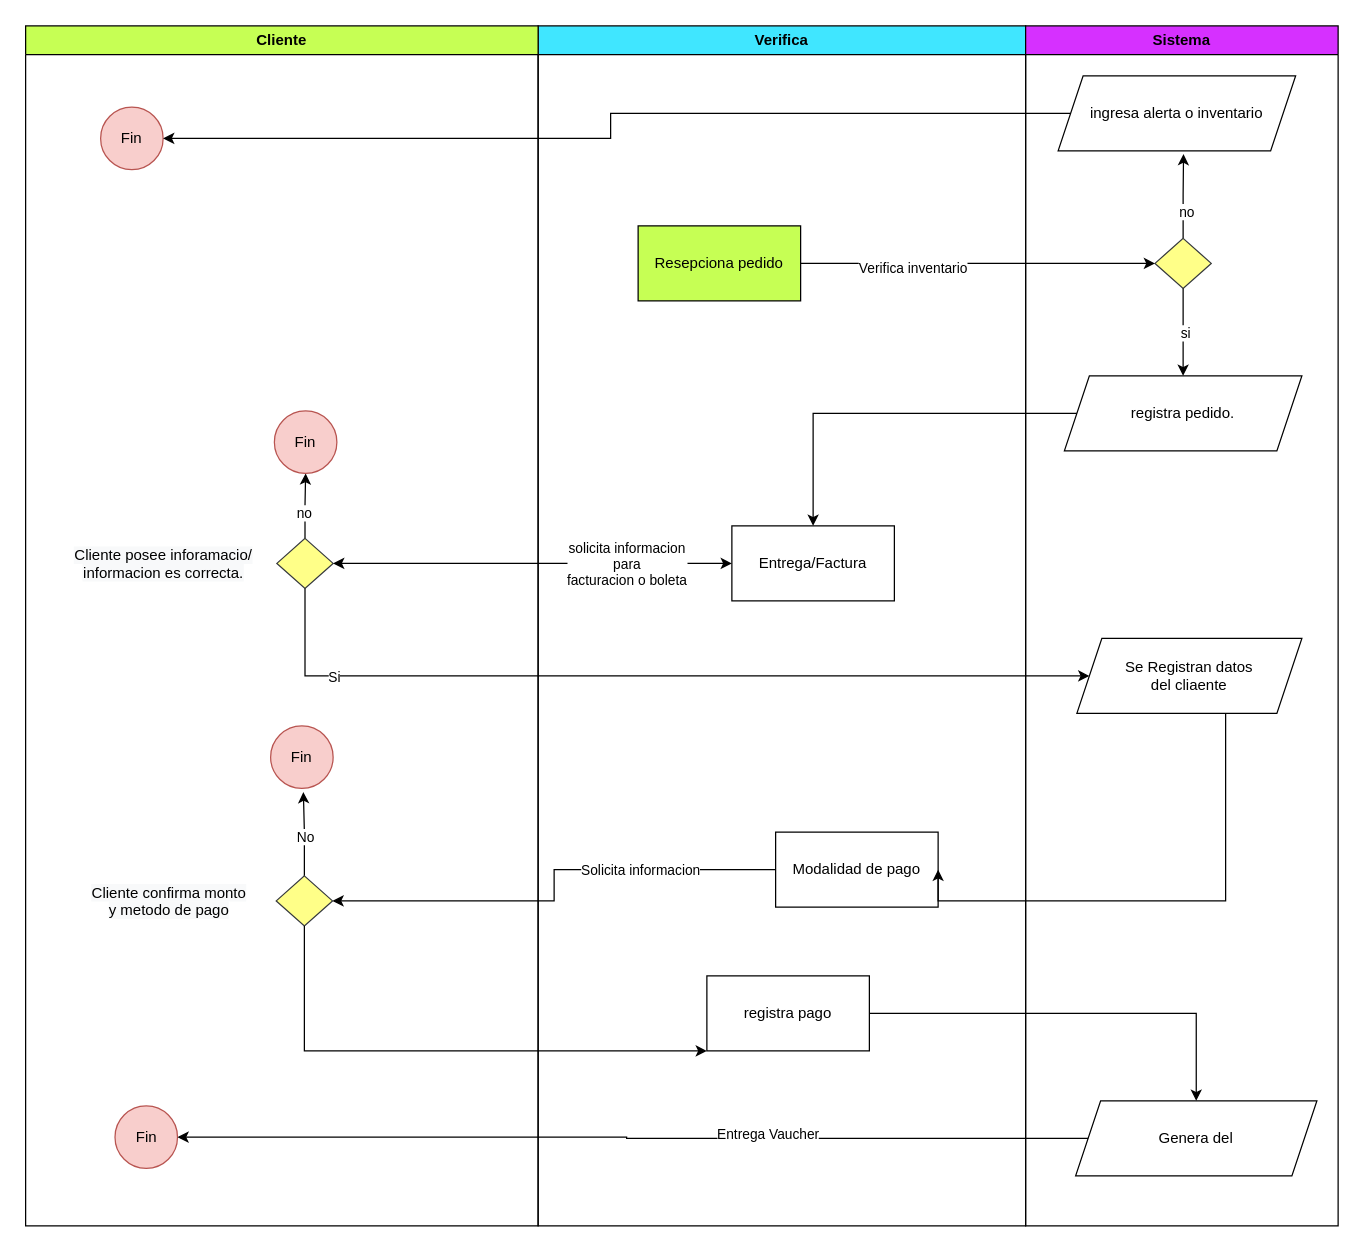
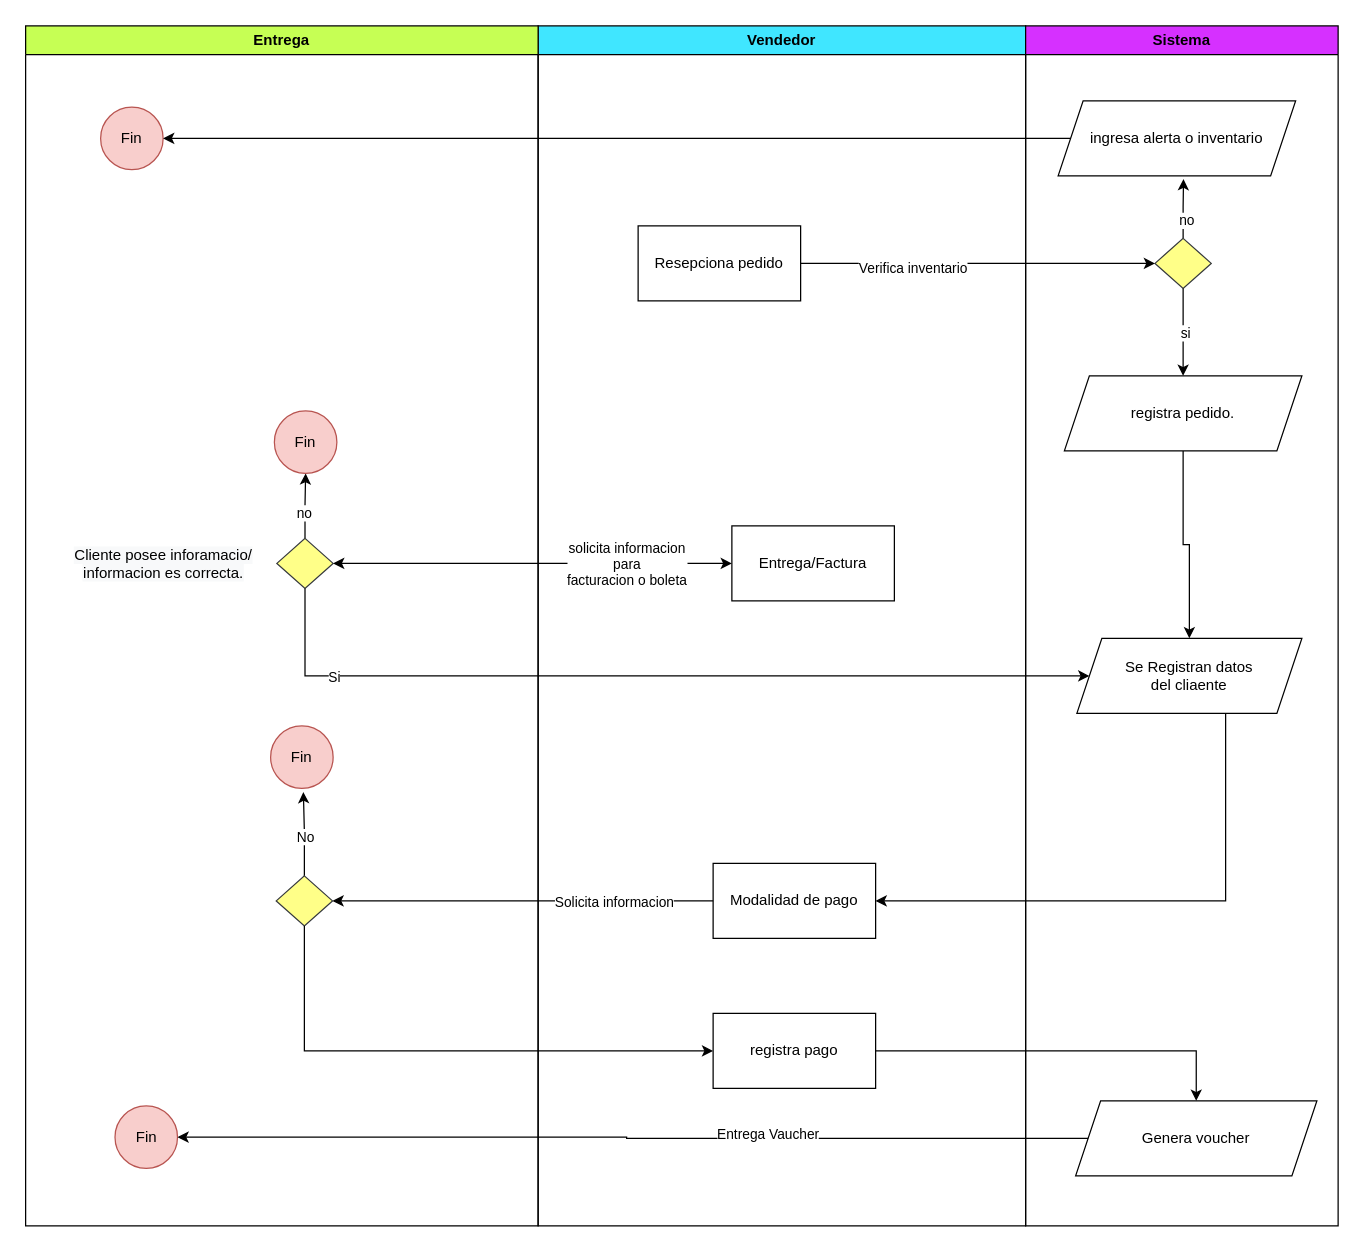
node "Cliente": label "Cliente" -> "Entrega"
node "Verifica": label "Verifica" -> "Vendedor"
node "ingresa alerta o inventario": moved (1177, 113) -> (1177, 138)
node "Resepciona pedido": fillcolor #c6ff54 -> #ffffff
edge "registra pedido." -> "Entrega/Factura": now "registra pedido." -> "Se Registran datos del cliaente"
node "Modalidad de pago": moved (857, 869) -> (794, 901)
node "Cliente confirma monto y metodo de pago": removed
node "registra pago": moved (788, 1013) -> (794, 1051)
node "Genera del": label "Genera del" -> "Genera voucher"
